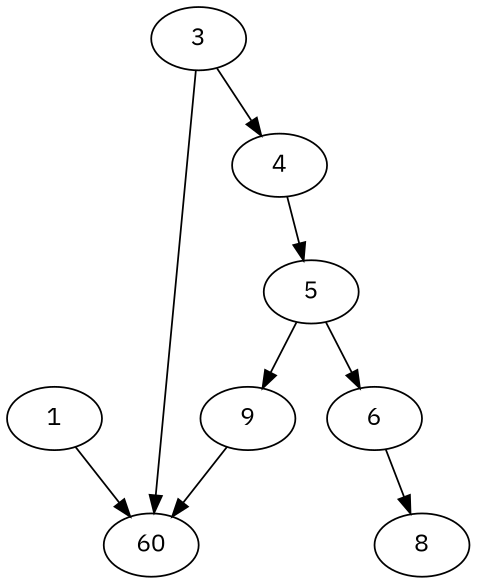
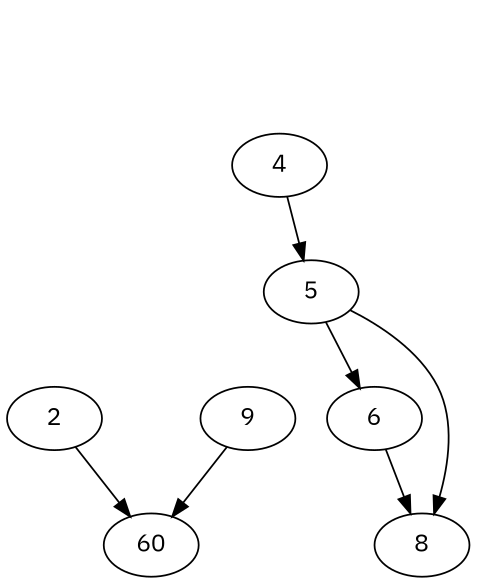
node "3": removed
edge "5" -> "9": now "5" -> "8"
node "1": label "1" -> "2"
